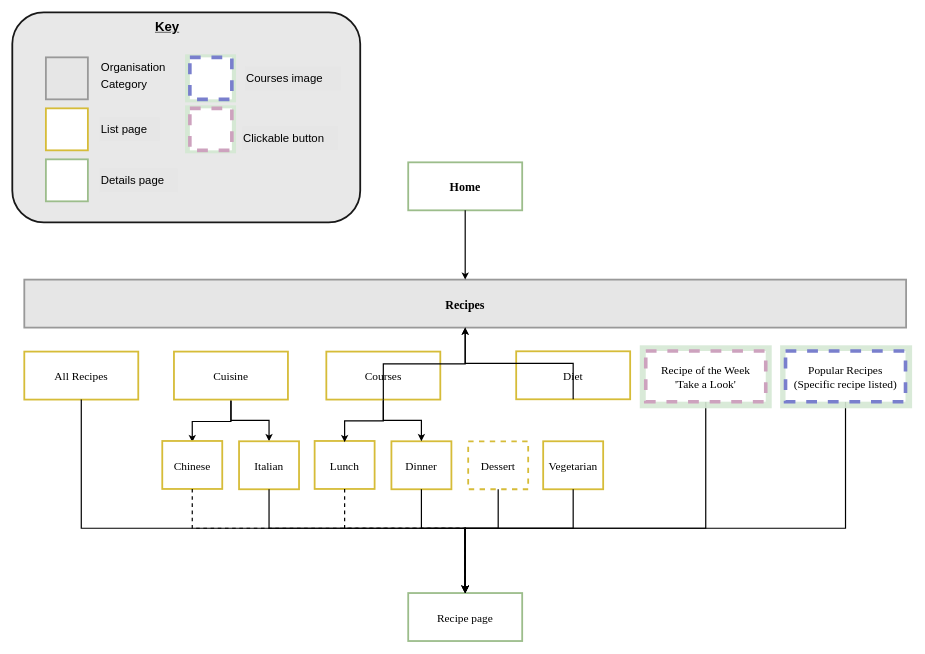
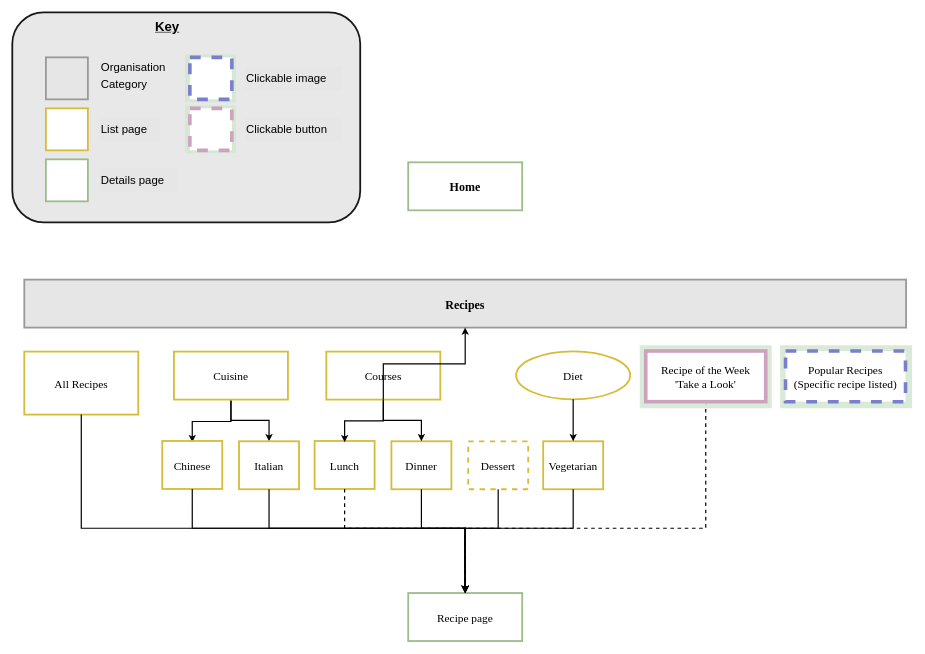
node "Courses image": label "Courses image" -> "Clickable image"
node "Clickable button": moved (290, 138) -> (293, 129)
edge "Home" -> "Recipes": removed
edge "Diet" -> "Recipes": now "Diet" -> "Vegetarian"
node "Diet": shape rectangle -> ellipse
node "All Recipes": size 114x48 -> 114x63
node "Recipe of the Week 'Take a Look'": style dashed -> solid
edge "Recipe of the Week 'Take a Look'" -> "Recipe page": style solid -> dashed
edge "Chinese" -> "Recipe page": style dashed -> solid
edge "Popular Recipes (Specific recipe listed)" -> "Recipe page": removed
